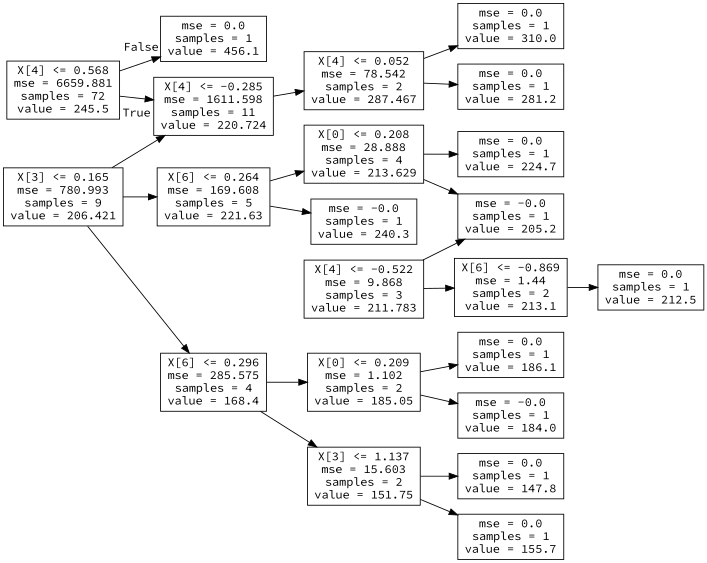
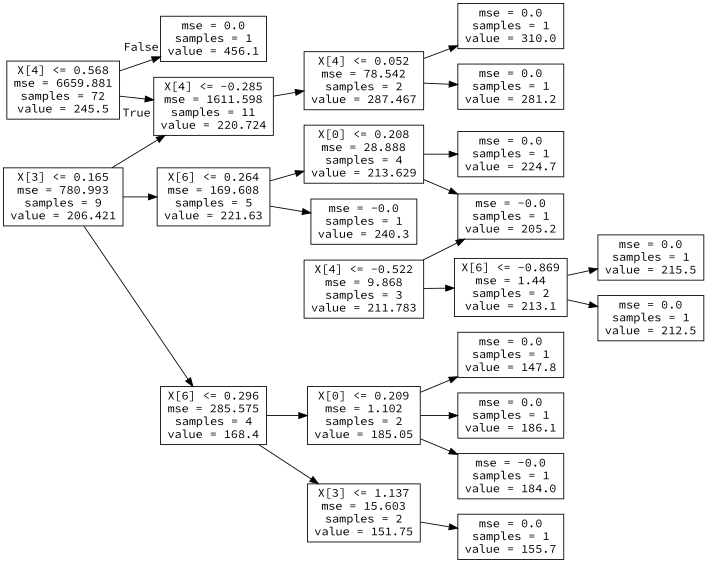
node "mse = 0.0 samples = 1 value = 215.5": added
edge "X[3] <= 1.137 mse = 15.603 samples = 2 value = 151.75" -> "mse = 0.0 samples = 1 value = 147.8": now "X[0] <= 0.209 mse = 1.102 samples = 2 value = 185.05" -> "mse = 0.0 samples = 1 value = 147.8"
